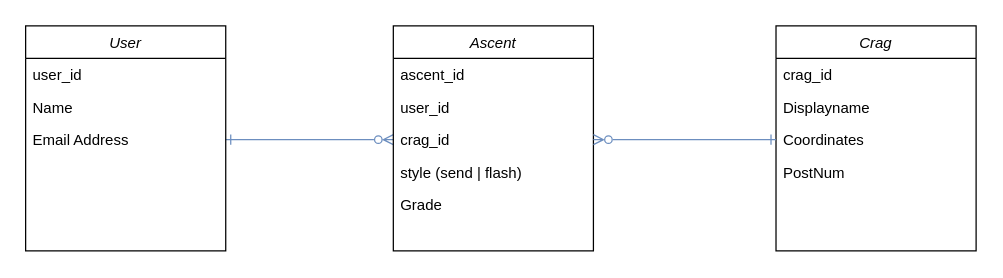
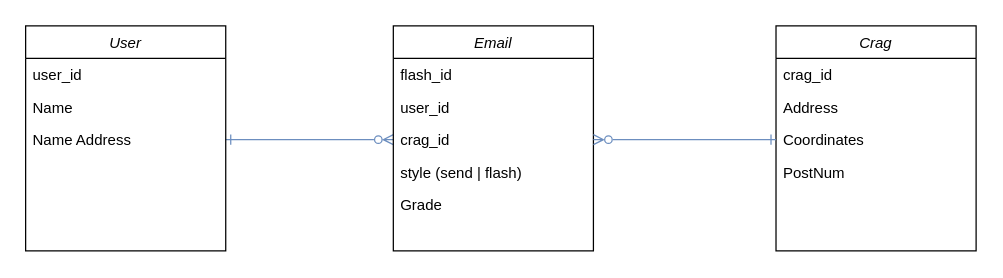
node "Ascent": label "Ascent" -> "Email"
node "ascent_id": label "ascent_id" -> "flash_id"
node "Displayname": label "Displayname" -> "Address"
node "Email Address": label "Email Address" -> "Name Address"
